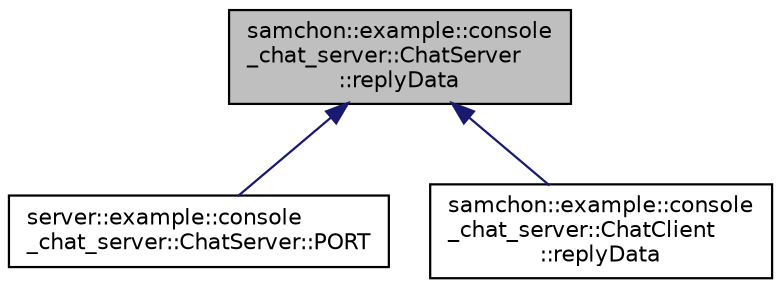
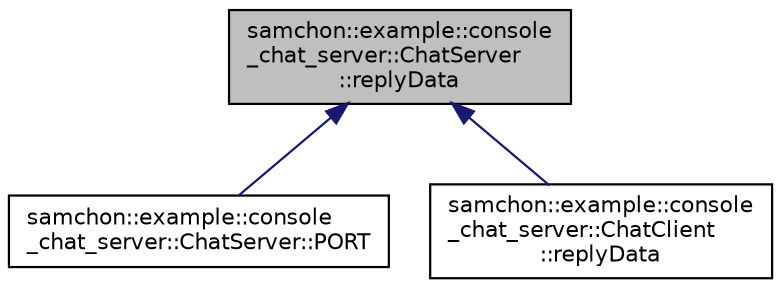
node "server::example::console _chat_server::ChatServer::PORT": label "server::example::console _chat_server::ChatServer::PORT" -> "samchon::example::console _chat_server::ChatServer::PORT"
